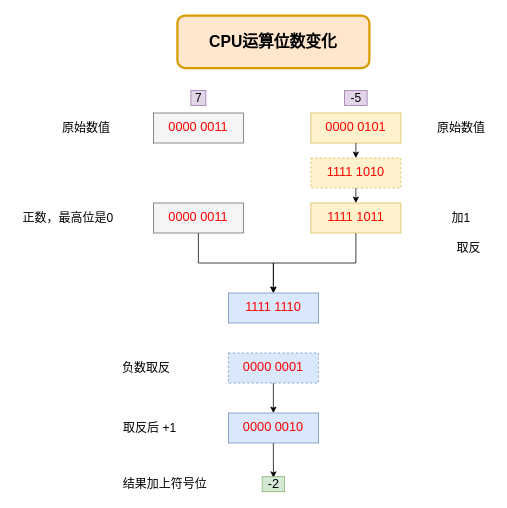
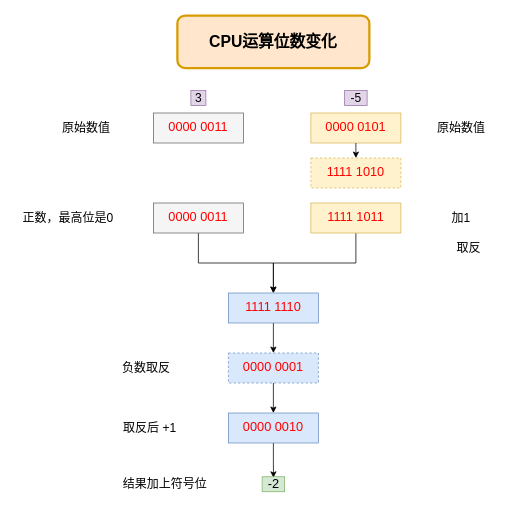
node "7": label "7" -> "3"
edge "1111 1010" -> "1111 1011": removed
edge "1111 1110" -> "0000 0001": added
